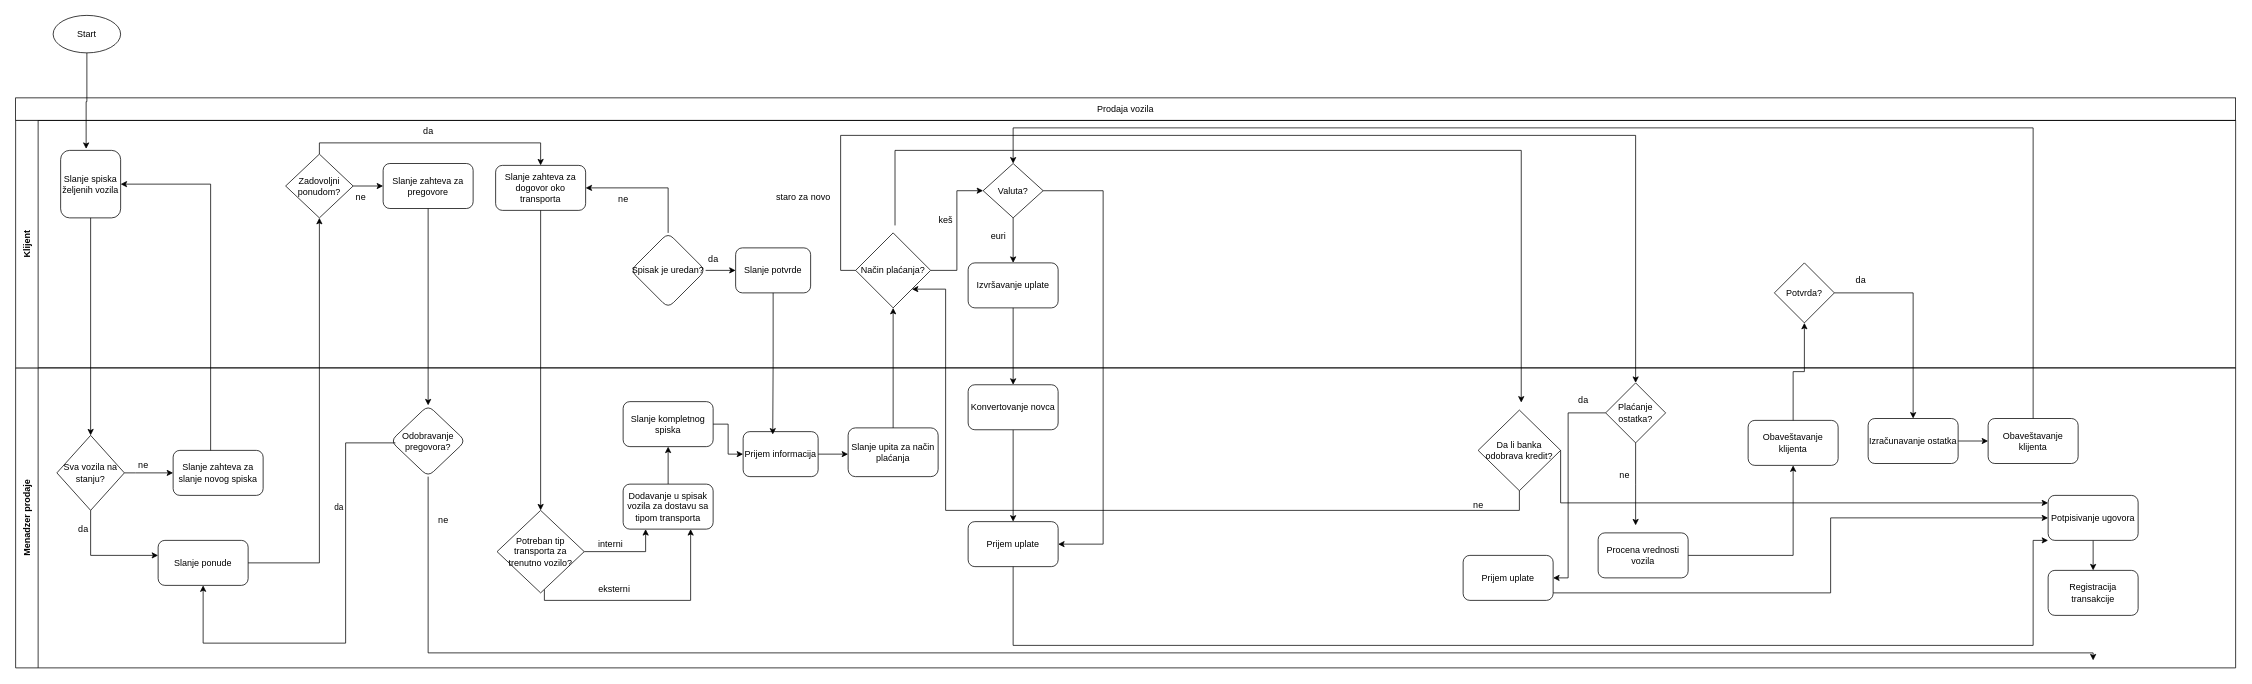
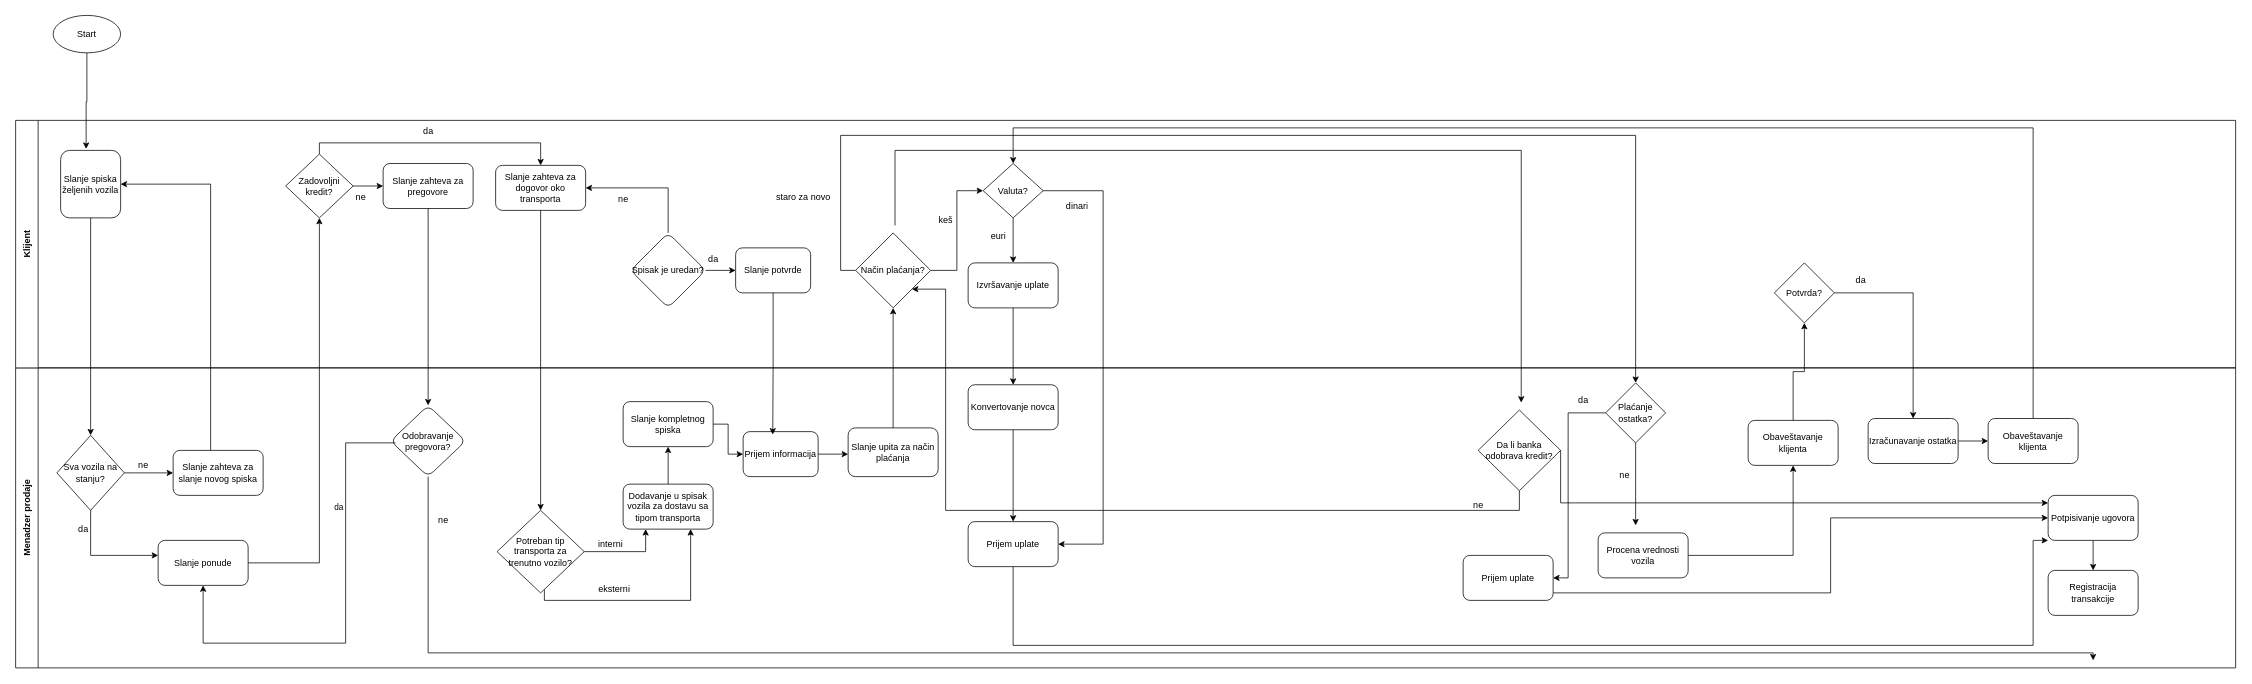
node "Prodaja vozila": removed
node "Zadovoljni ponudom?": label "Zadovoljni ponudom?" -> "Zadovoljni kredit?"
node "dinari": added
